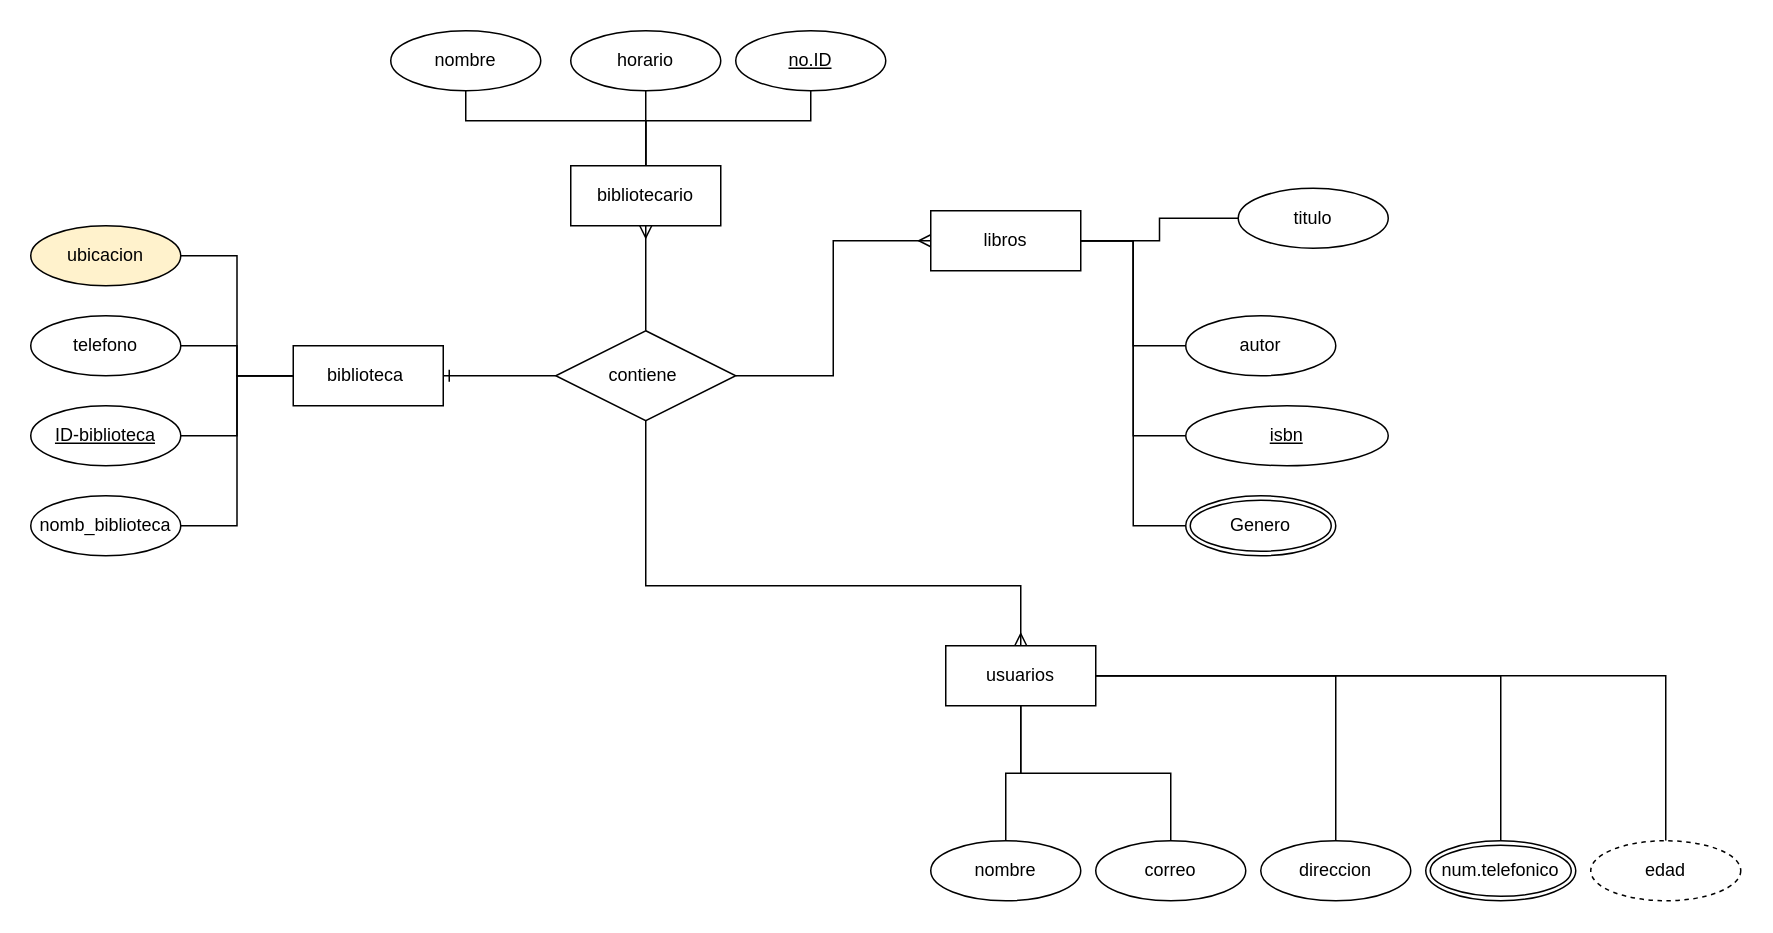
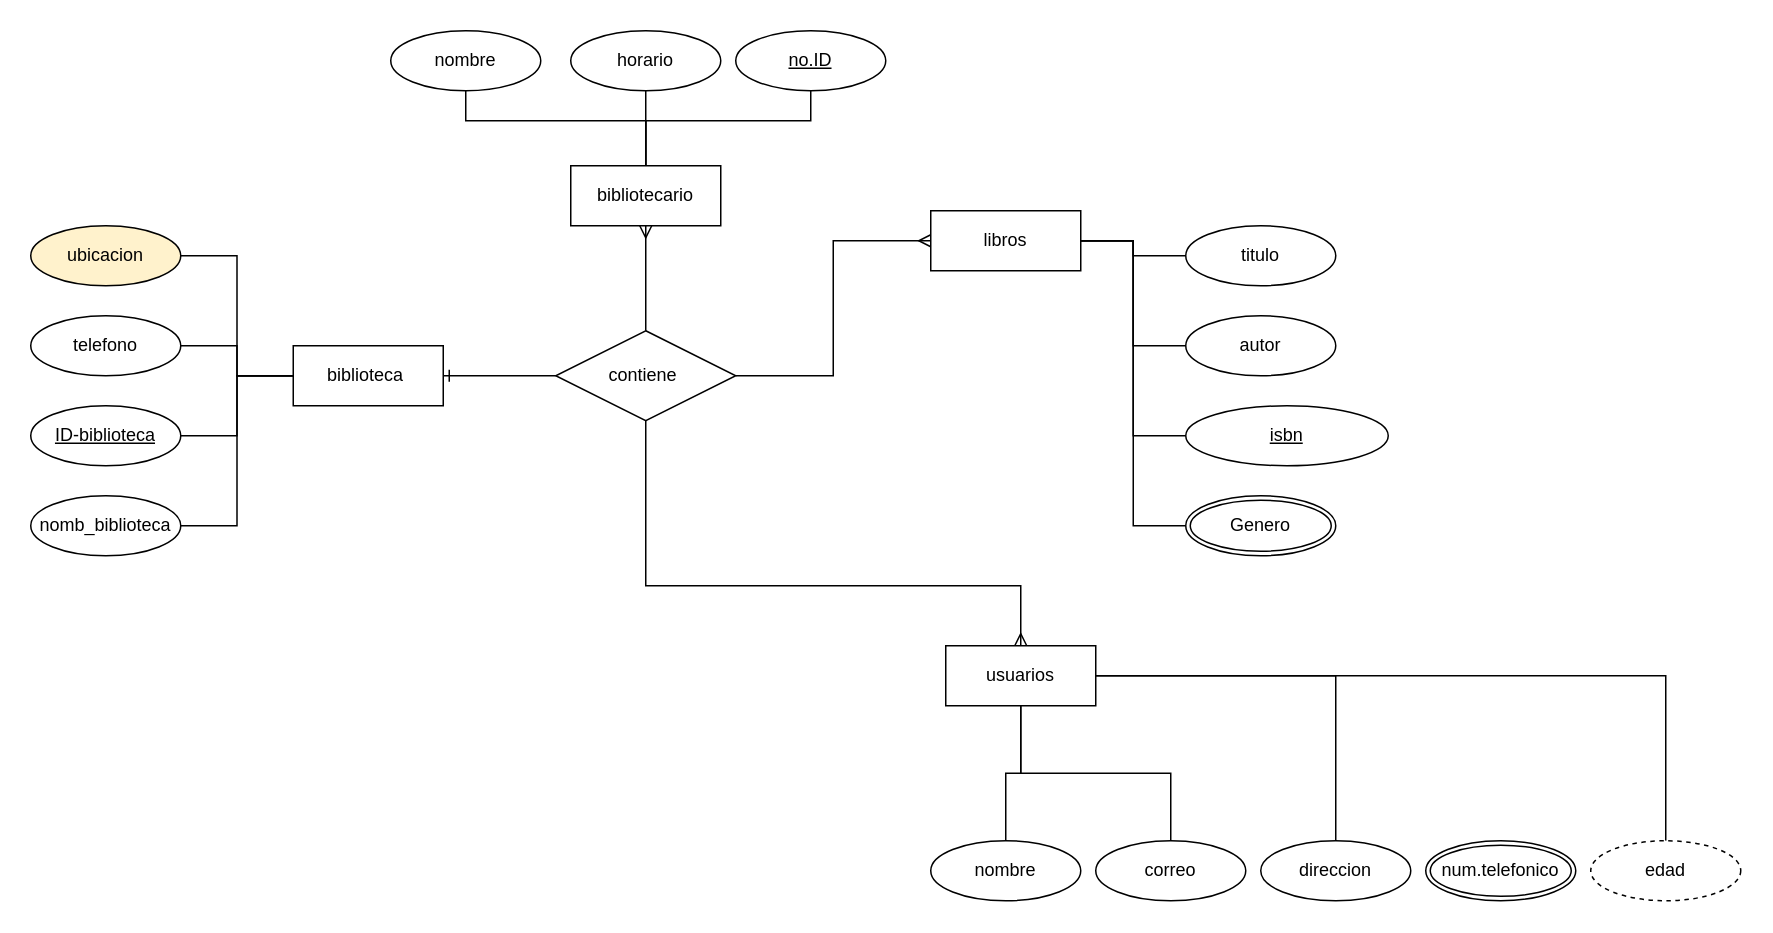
node "titulo": moved (1313, 218) -> (1261, 256)
edge "usuarios" -- "num.telefonico": removed
